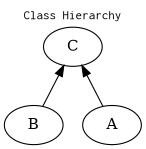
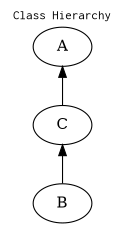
edge "A" -> "C": reversed
